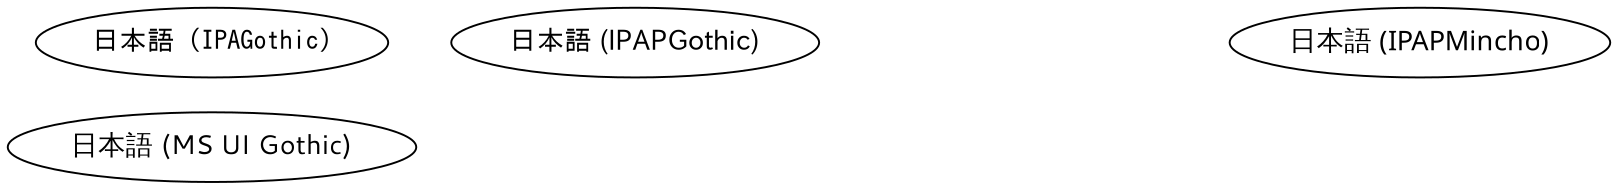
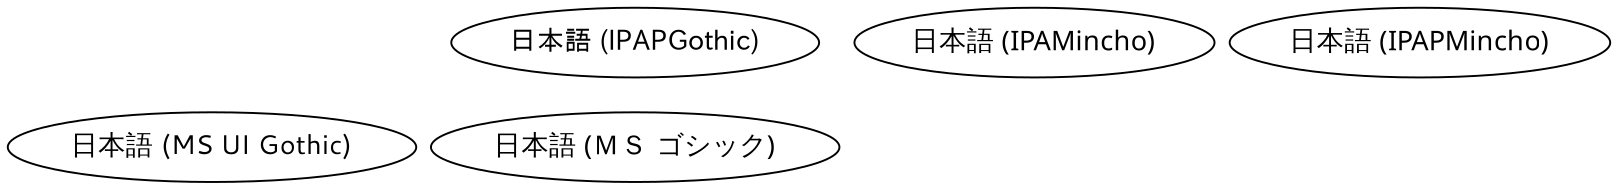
node "日本語 (IPAGothic)": removed
node "日本語 (IPAMincho)": added
node "日本語 (ＭＳ ゴシック)": added
